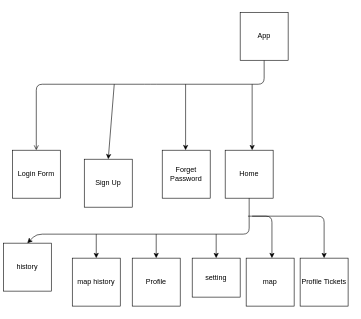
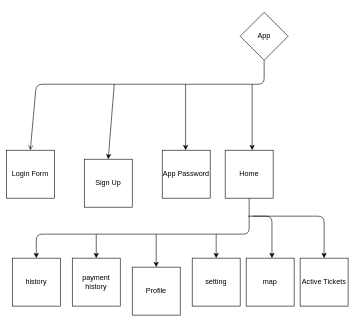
node "App": shape rectangle -> diamond
node "Login Form": moved (36, 174) -> (30, 174)
node "Forget Password": label "Forget Password" -> "App Password"
node "history": moved (27, 267) -> (36, 282)
node "setting": size 48x39 -> 48x48
node "map history": label "map history" -> "payment history"
node "Profile": moved (156, 282) -> (156, 291)
node "Profile Tickets": label "Profile Tickets" -> "Active Tickets"
